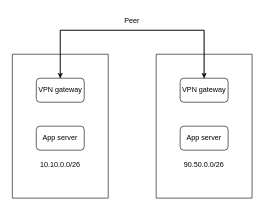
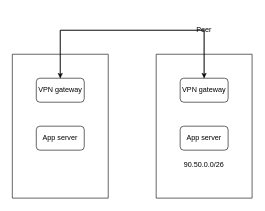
node "Peer": moved (132, 21) -> (204, 30)
node "10.10.0.0/26": removed
